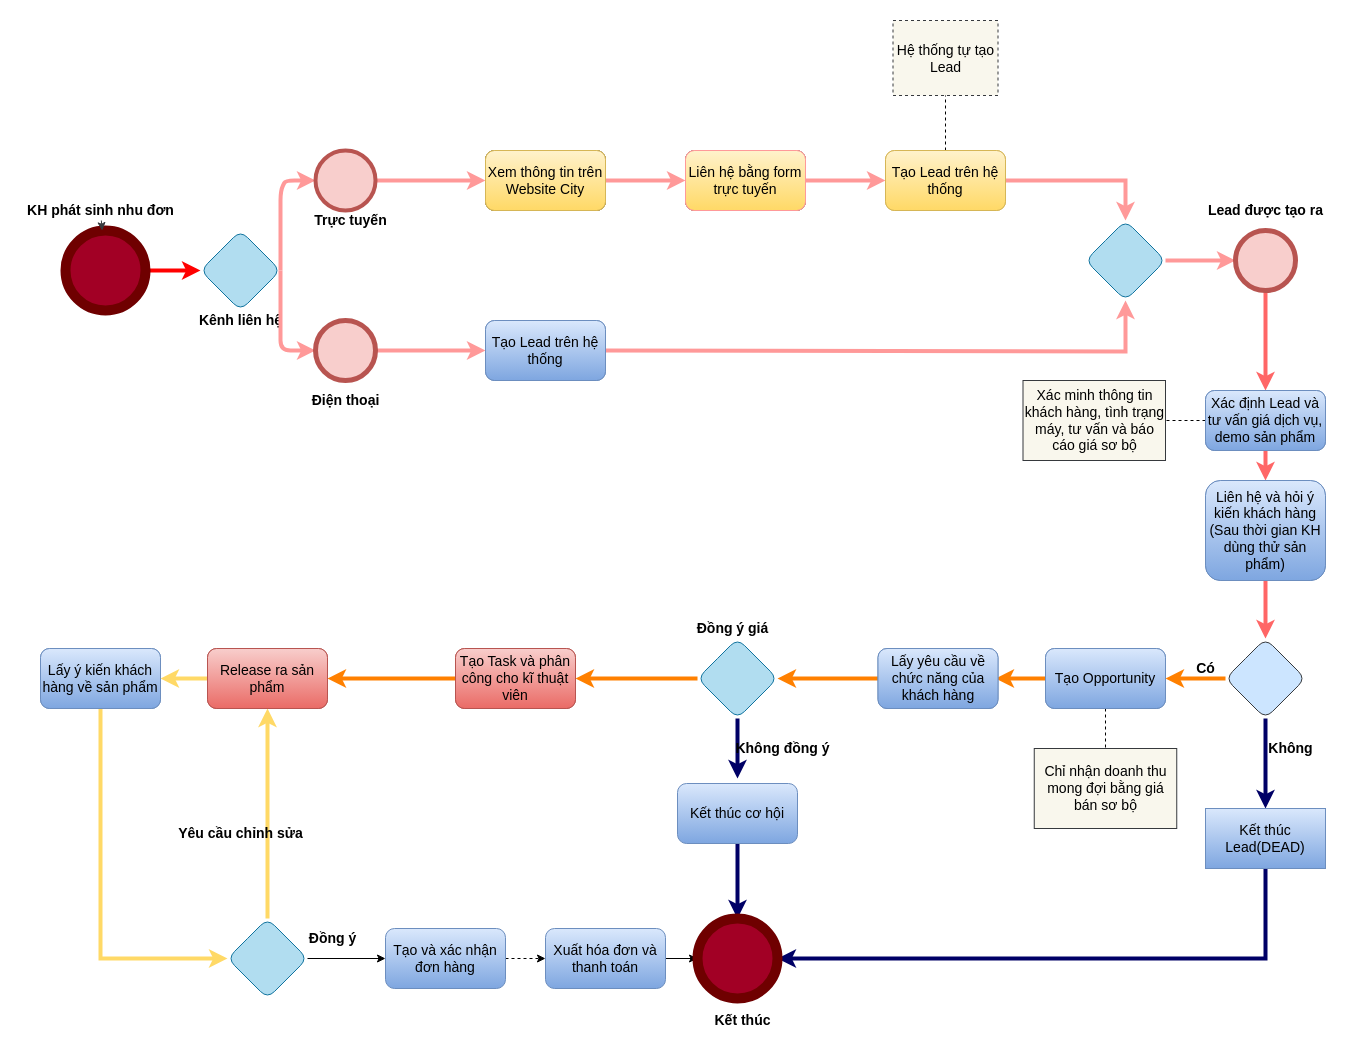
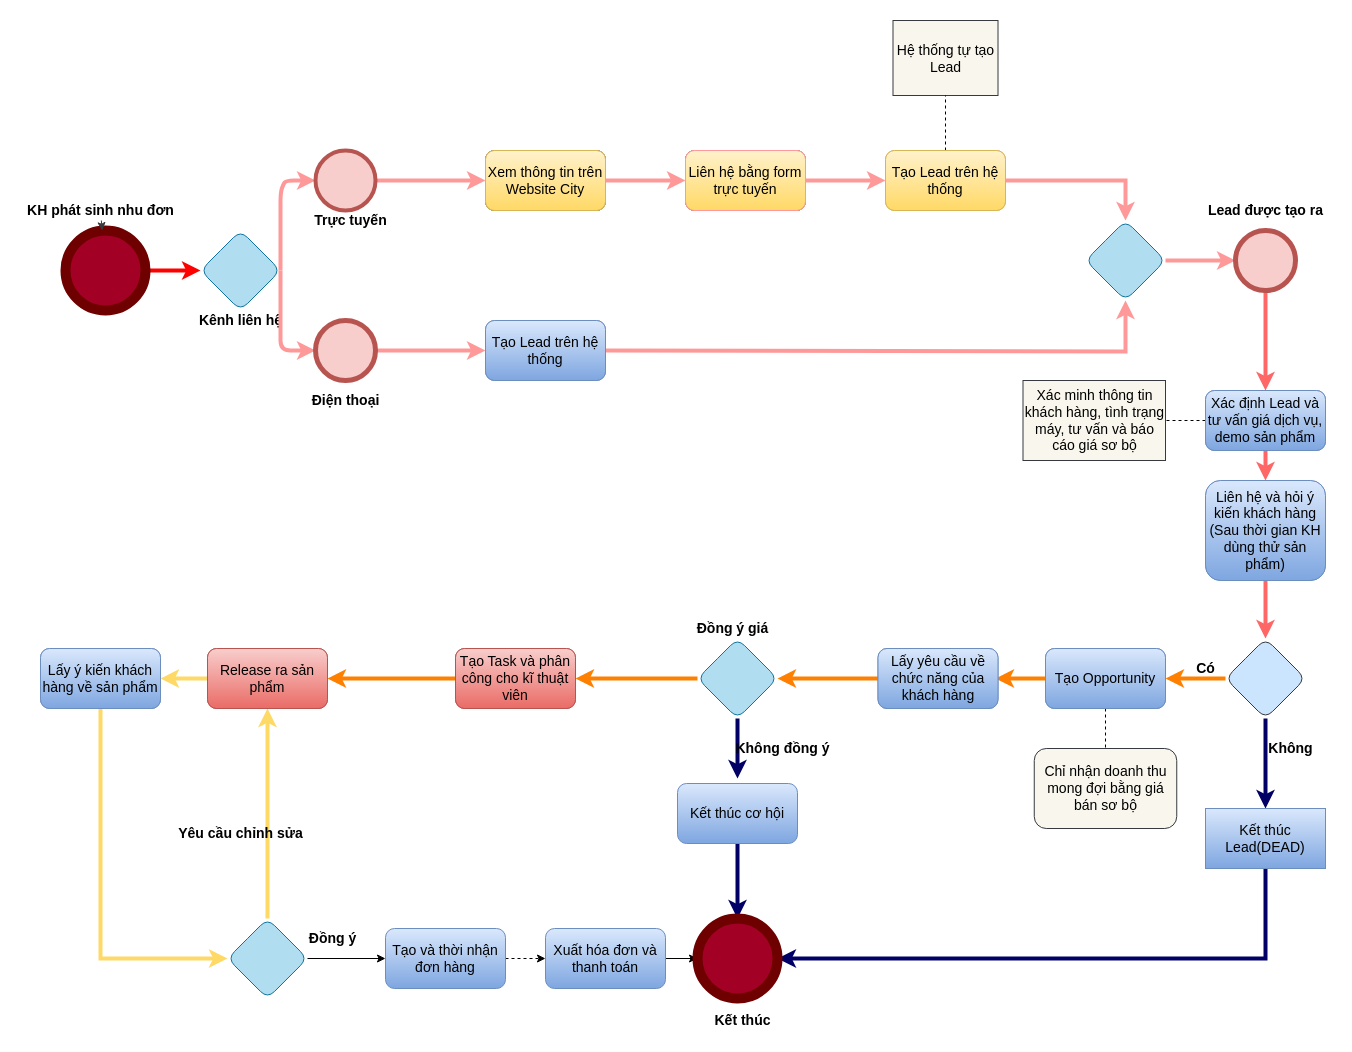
node "Hệ thống tự tạo Lead": style dashed -> solid
node "Chỉ nhận doanh thu mong đợi bằng giá bán sơ bộ": shape rectangle -> rounded rectangle
node "Tạo và xác nhận đơn hàng": label "Tạo và xác nhận đơn hàng" -> "Tạo và thời nhận đơn hàng"
